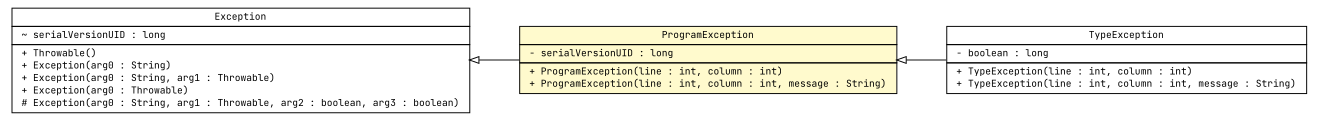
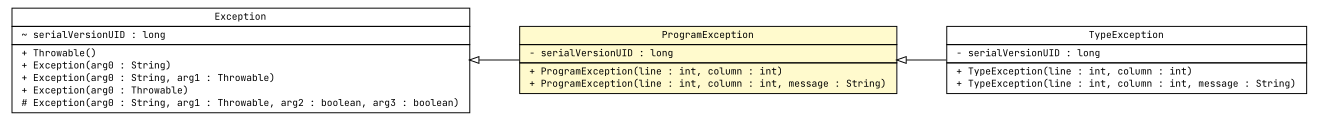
node "TypeException": text "- boolean : long" -> "- serialVersionUID : long"
